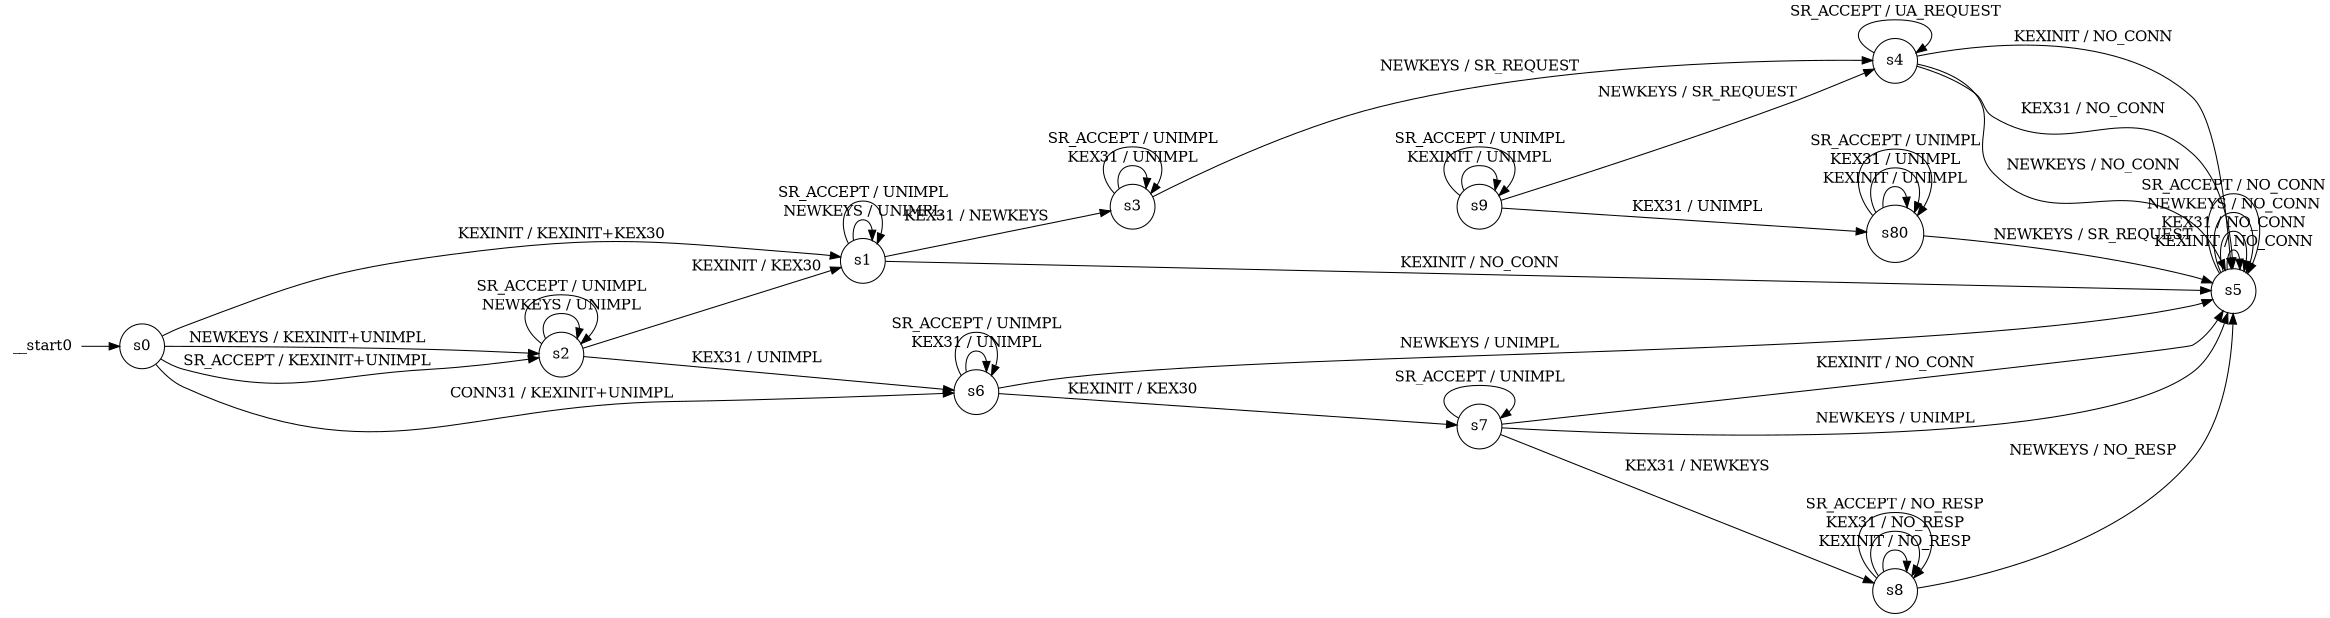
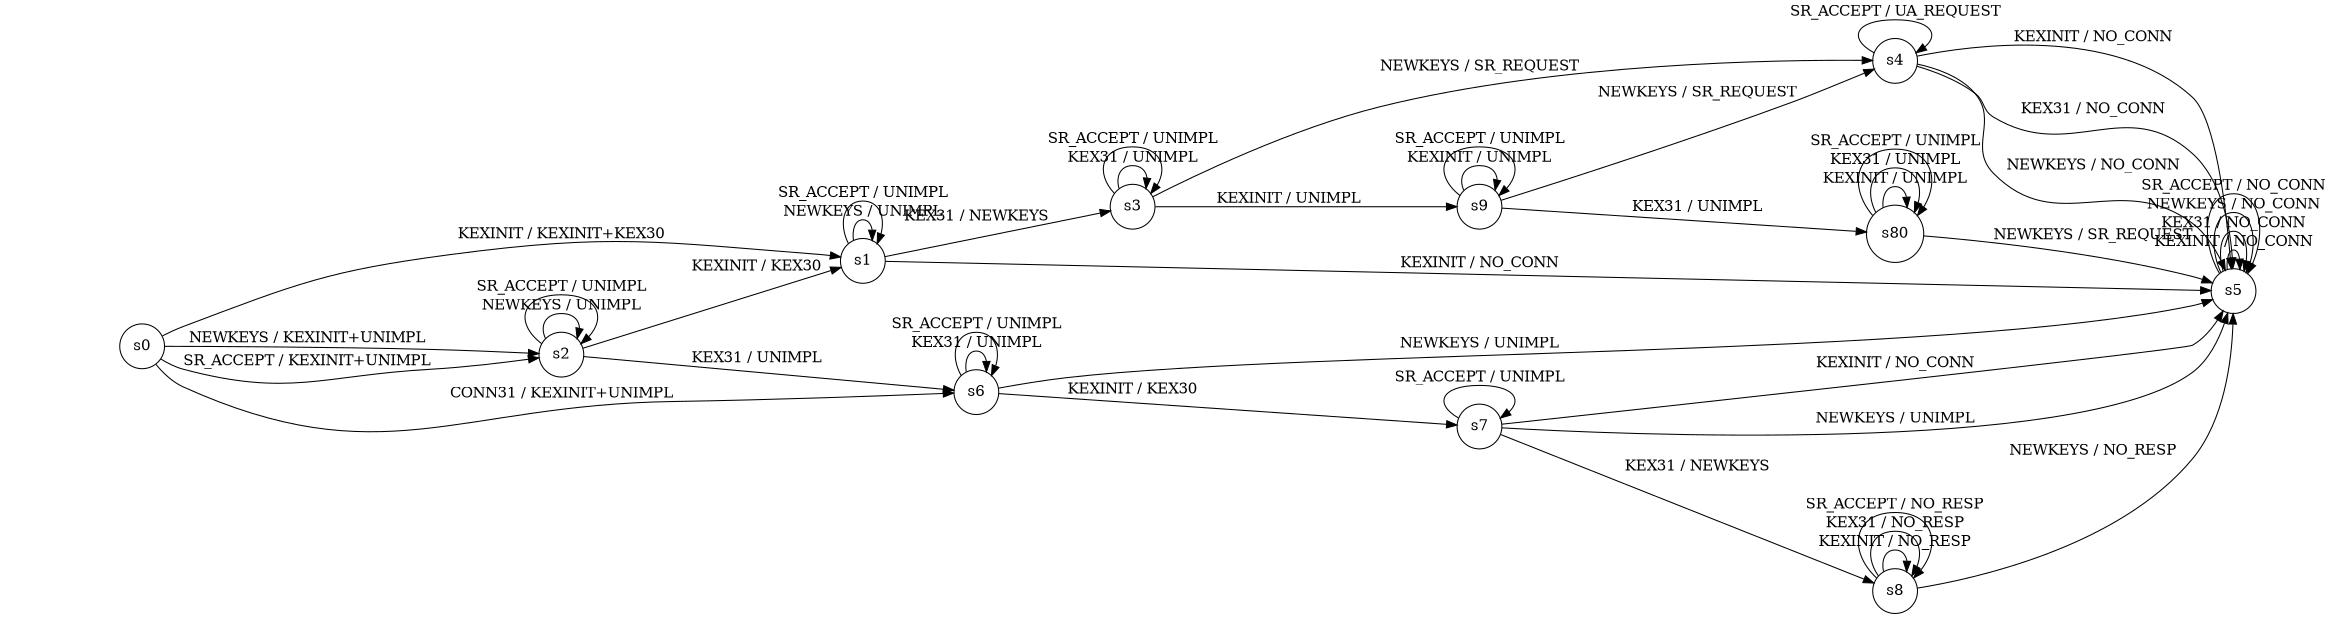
edge "s3" -> "s9": added, label "KEXINIT / UNIMPL"
node "__start0": removed
